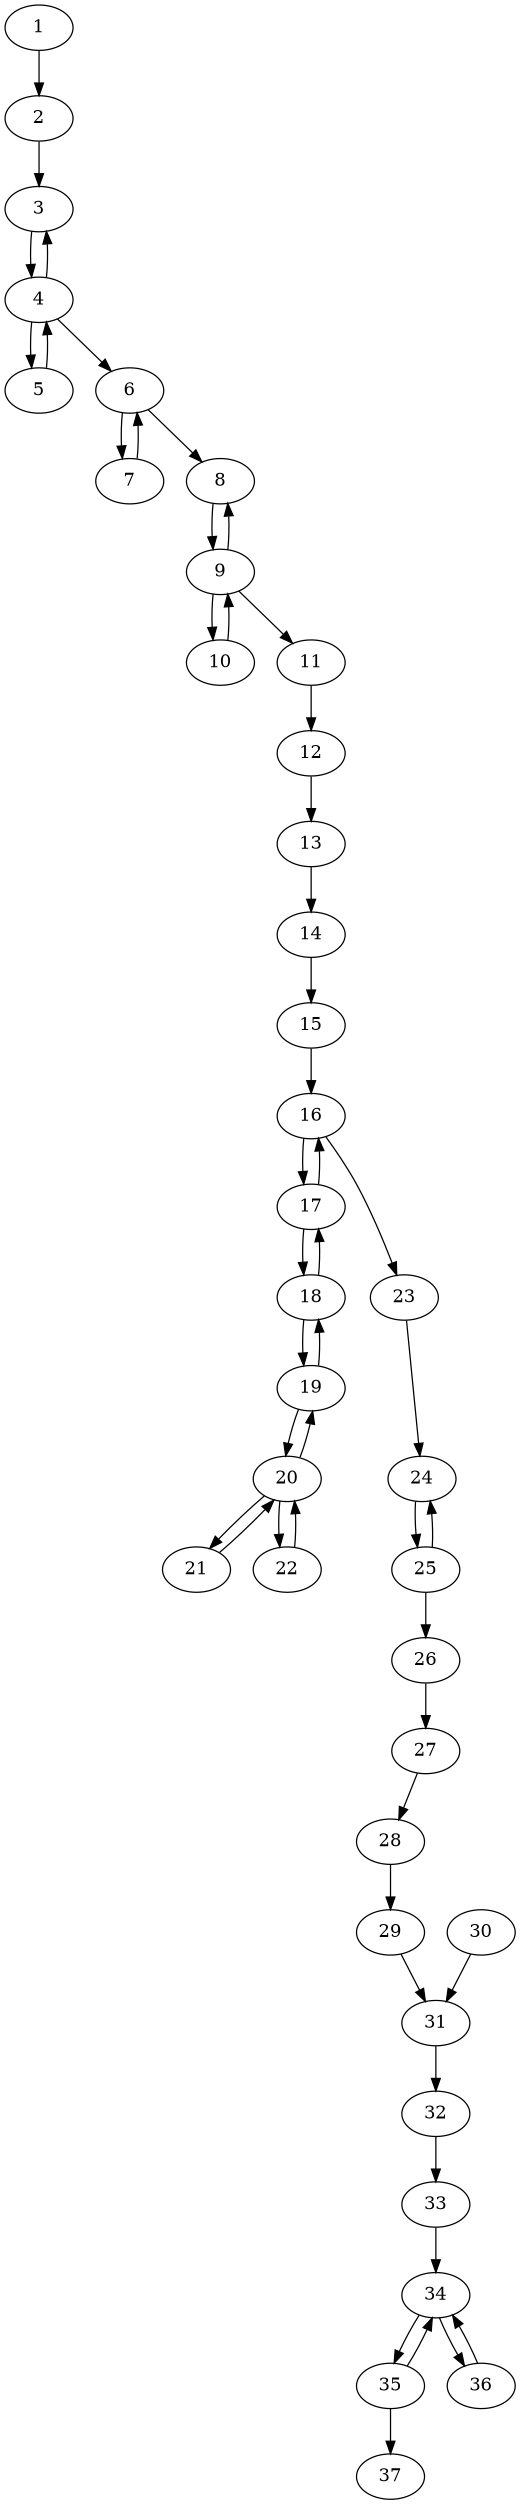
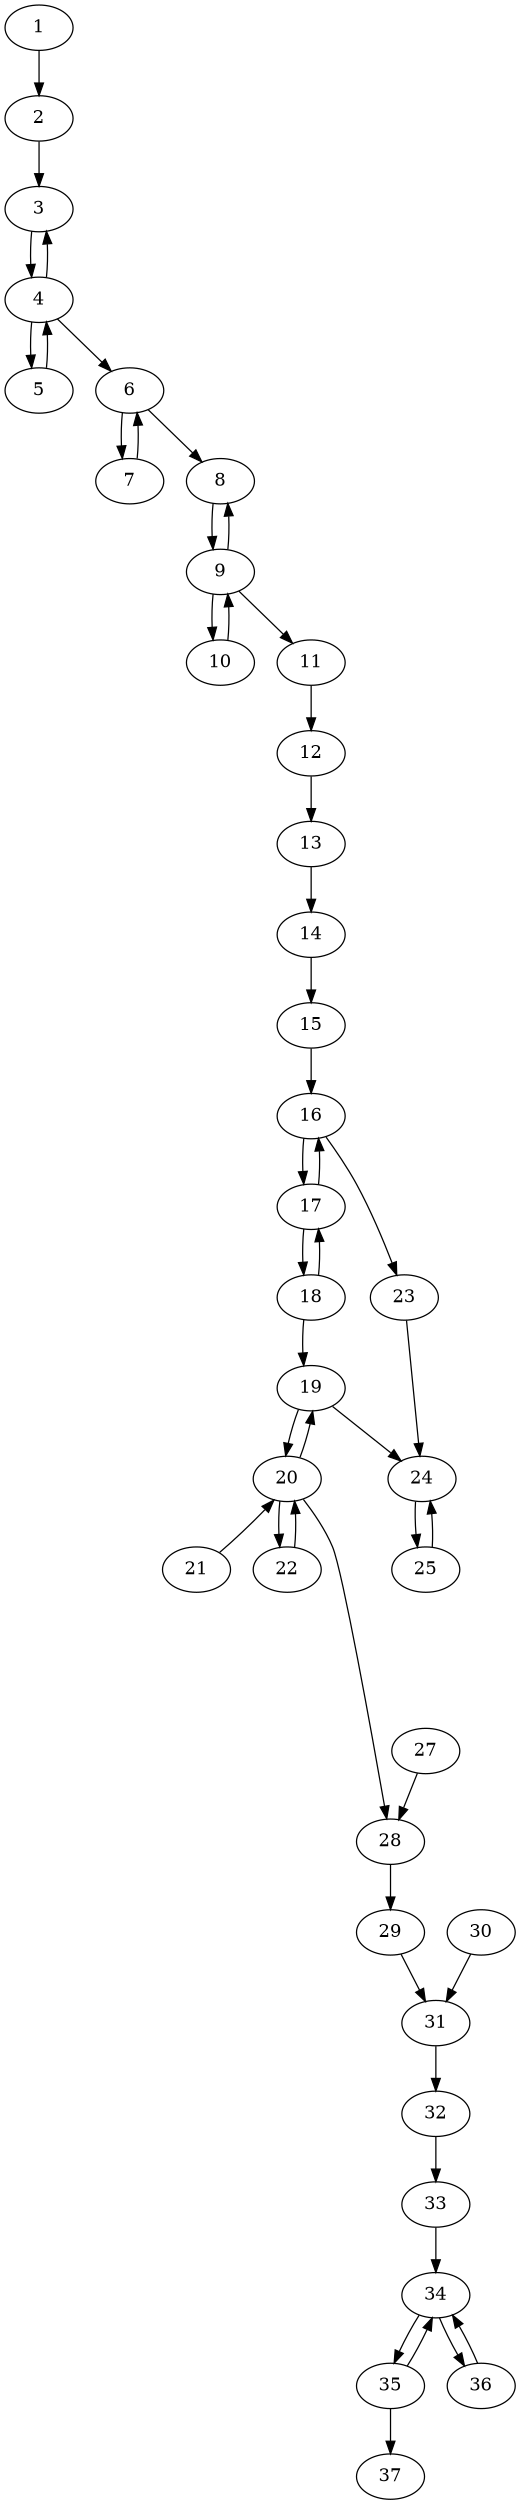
edge "19" -> "18": now "19" -> "24"
edge "20" -> "21": now "20" -> "28"
node "26": removed
